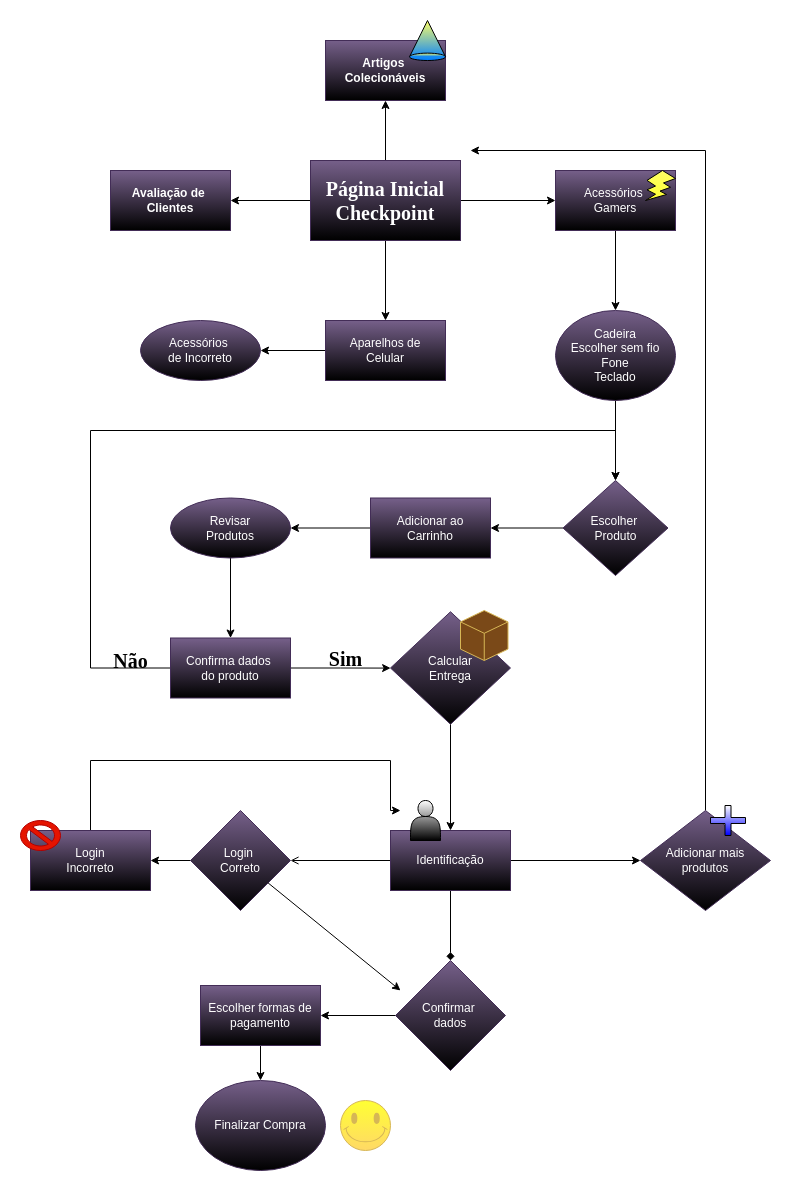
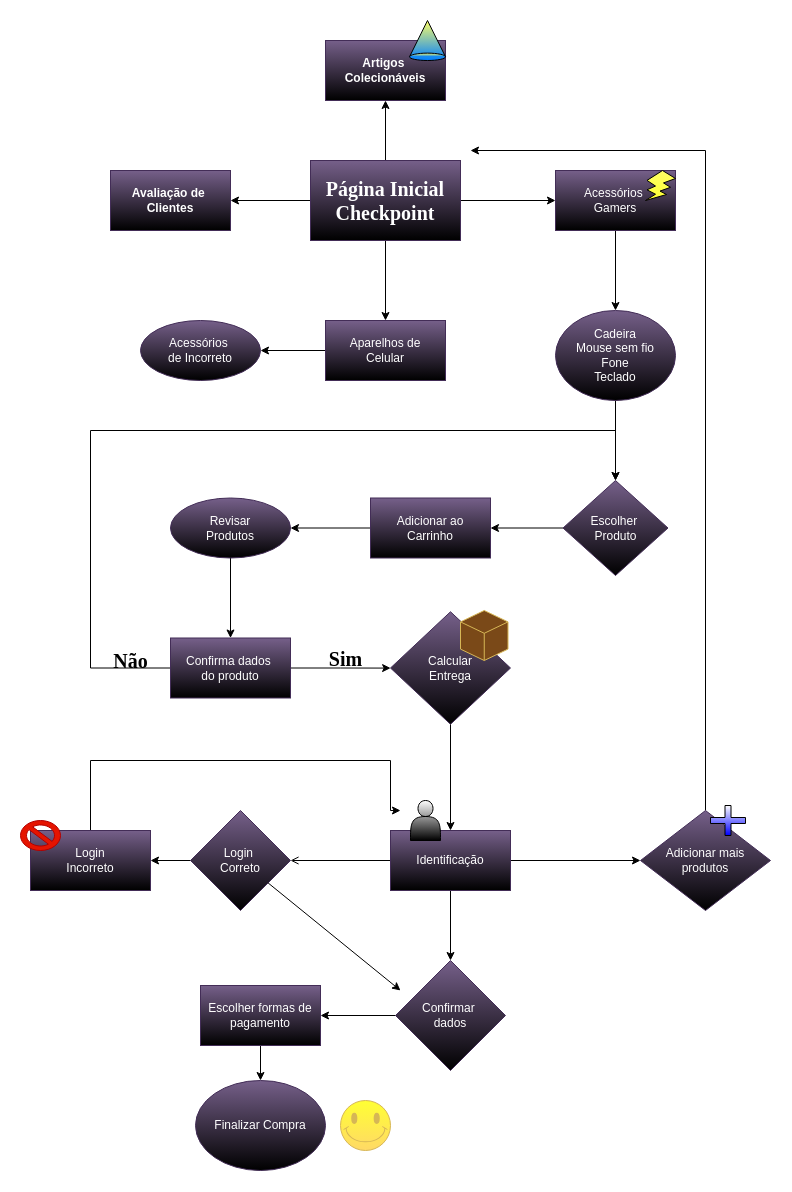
node "Cadeira Escolher sem fio Fone Teclado": label "Cadeira Escolher sem fio Fone Teclado" -> "Cadeira Mouse sem fio Fone Teclado"
edge "Identificação" -> "Confirmar dados": arrowhead diamond -> classic
